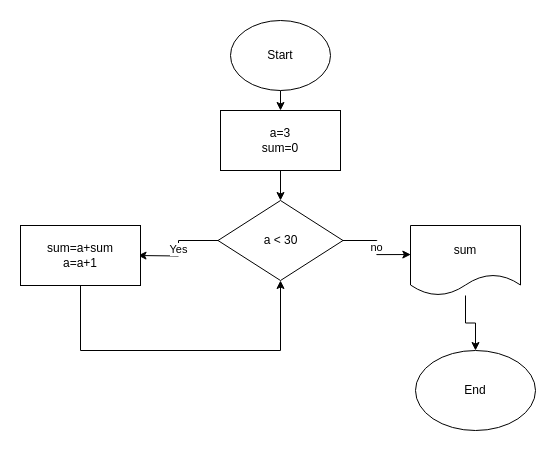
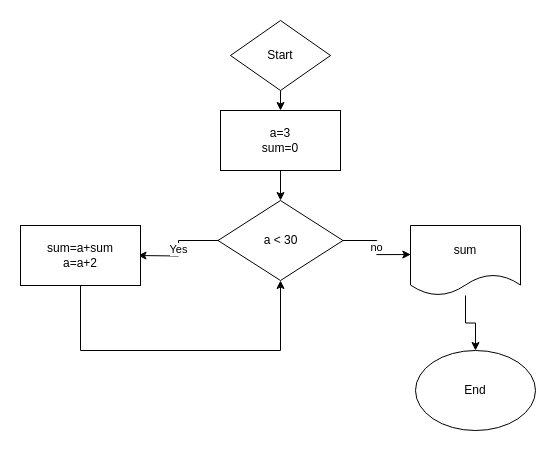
node "Start": shape ellipse -> diamond
node "sum=a+sum a=a+1": label "sum=a+sum a=a+1" -> "sum=a+sum a=a+2"
